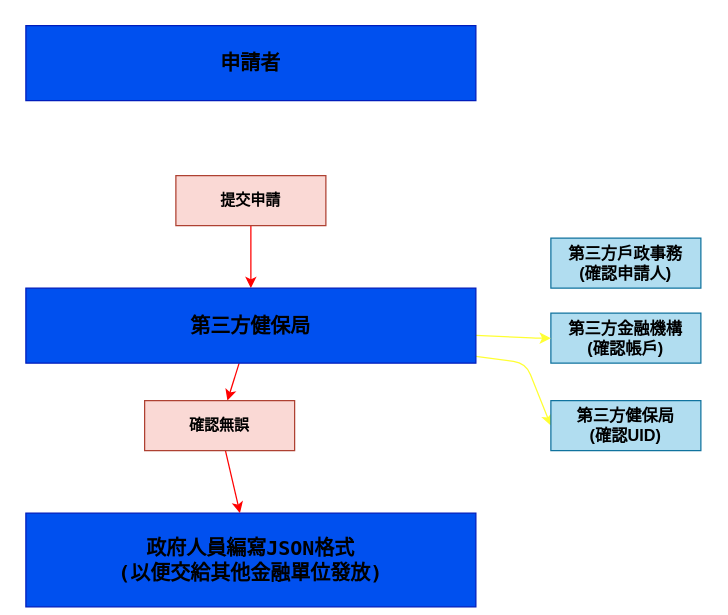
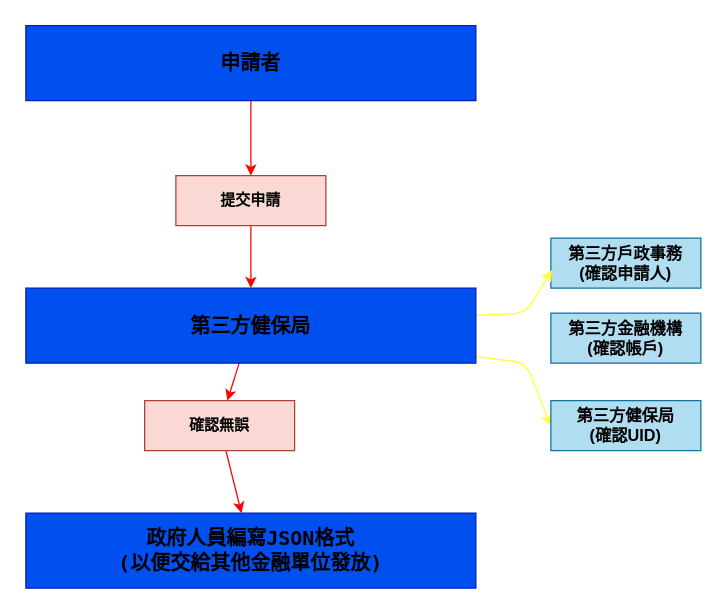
edge "申請者" -> "提交申請": added
edge "第三方健保局" -> "第三方戶政事務 (確認申請人)": added
edge "第三方健保局" -> "第三方金融機構 (確認帳戶)": removed
node "政府人員編寫JSON格式 (以便交給其他金融單位發放)": size 450x94 -> 450x75
